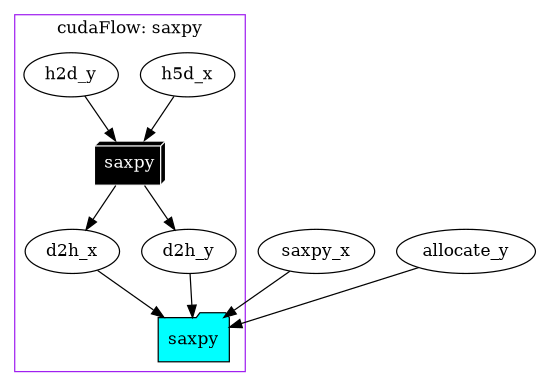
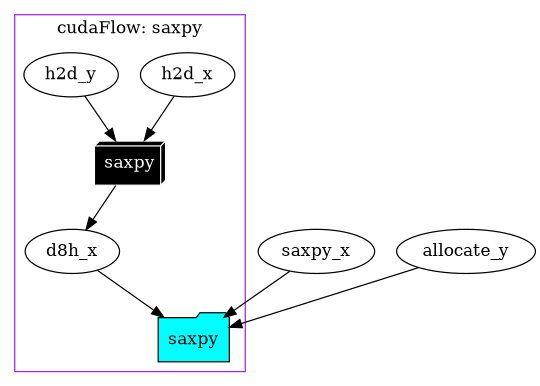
node "h5d_x": label "h5d_x" -> "h2d_x"
node "d2h_x": label "d2h_x" -> "d8h_x"
node "d2h_y": removed
